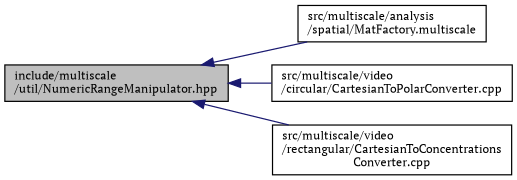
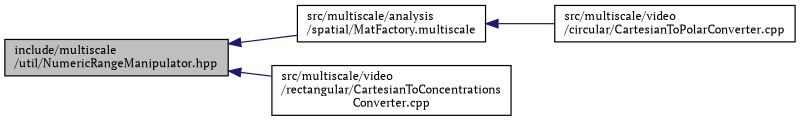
edge "src/multiscale/video /circular/CartesianToPolarConverter.cpp" -> "include/multiscale /util/NumericRangeManipulator.hpp": now "src/multiscale/video /circular/CartesianToPolarConverter.cpp" -> "src/multiscale/analysis /spatial/MatFactory.multiscale"
